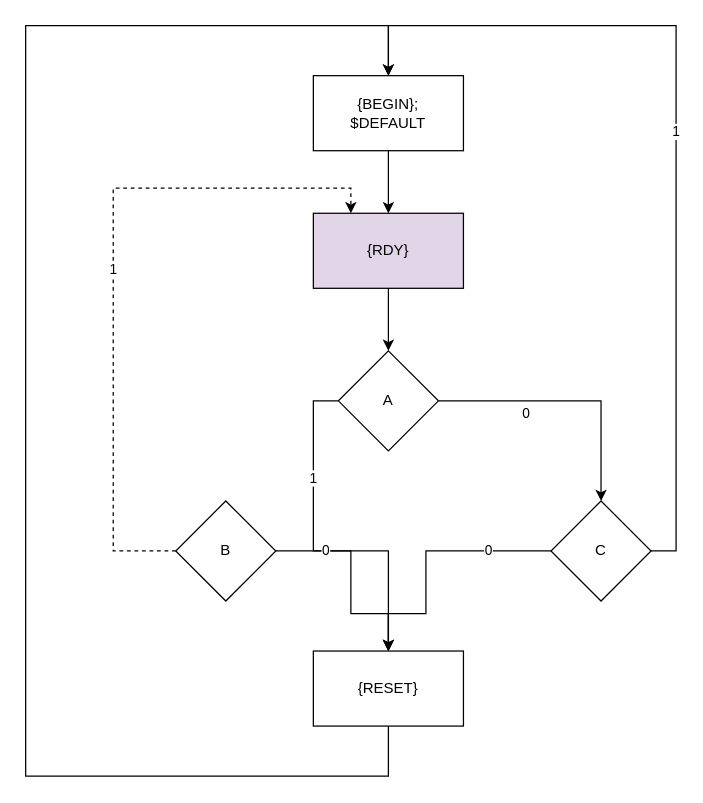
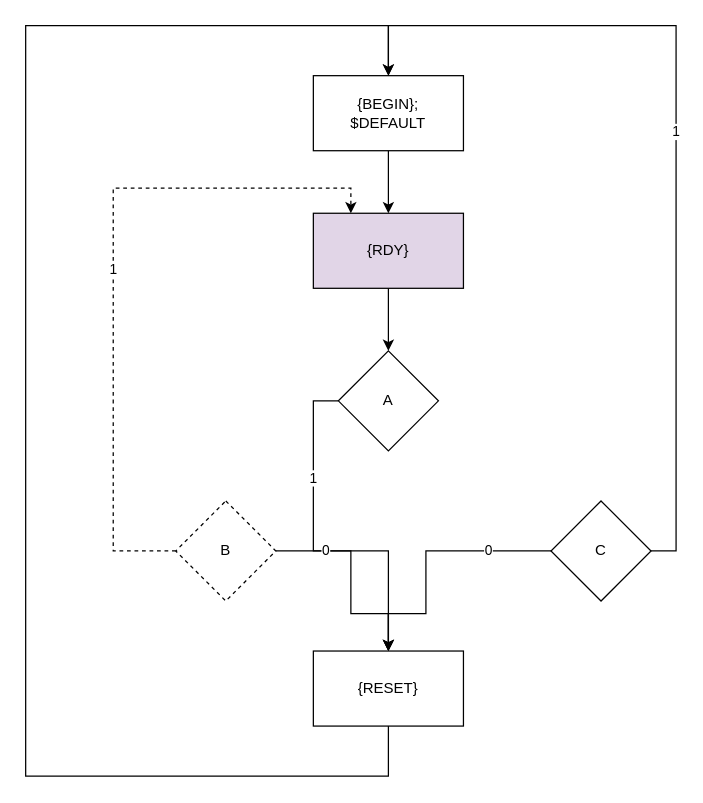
edge "A" -> "C": removed, label "0"
node "B": style solid -> dashed
